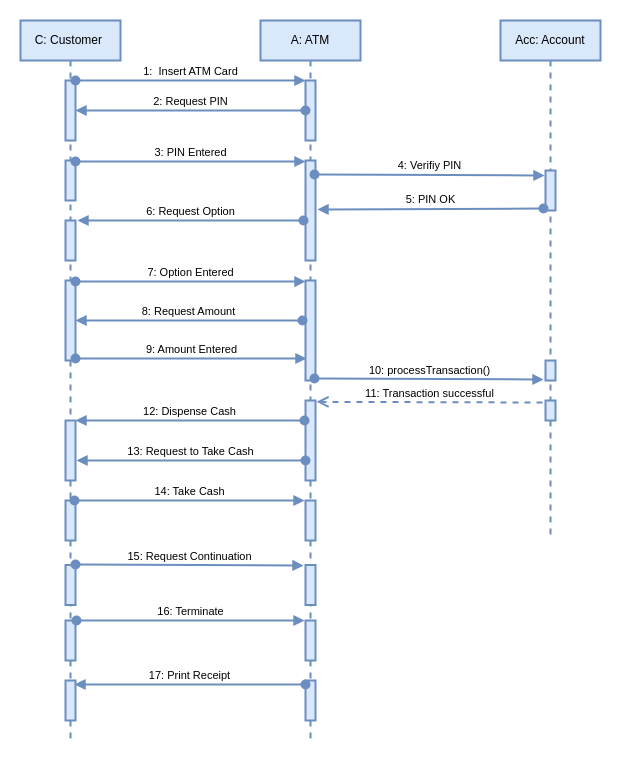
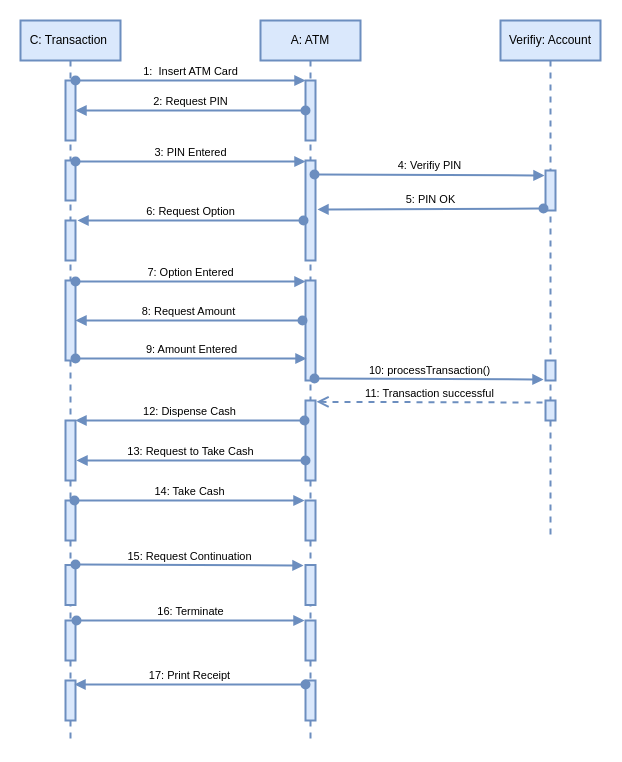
node "C: Customer": label "C: Customer" -> "C: Transaction"
node "Acc: Account": label "Acc: Account" -> "Verifiy: Account"
